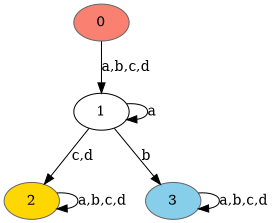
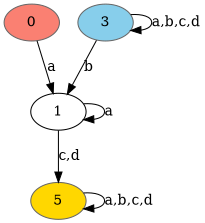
edge "0" -> "1": label "a,b,c,d" -> "a"
edge "1" -> "3": reversed
node "2": label "2" -> "5"
